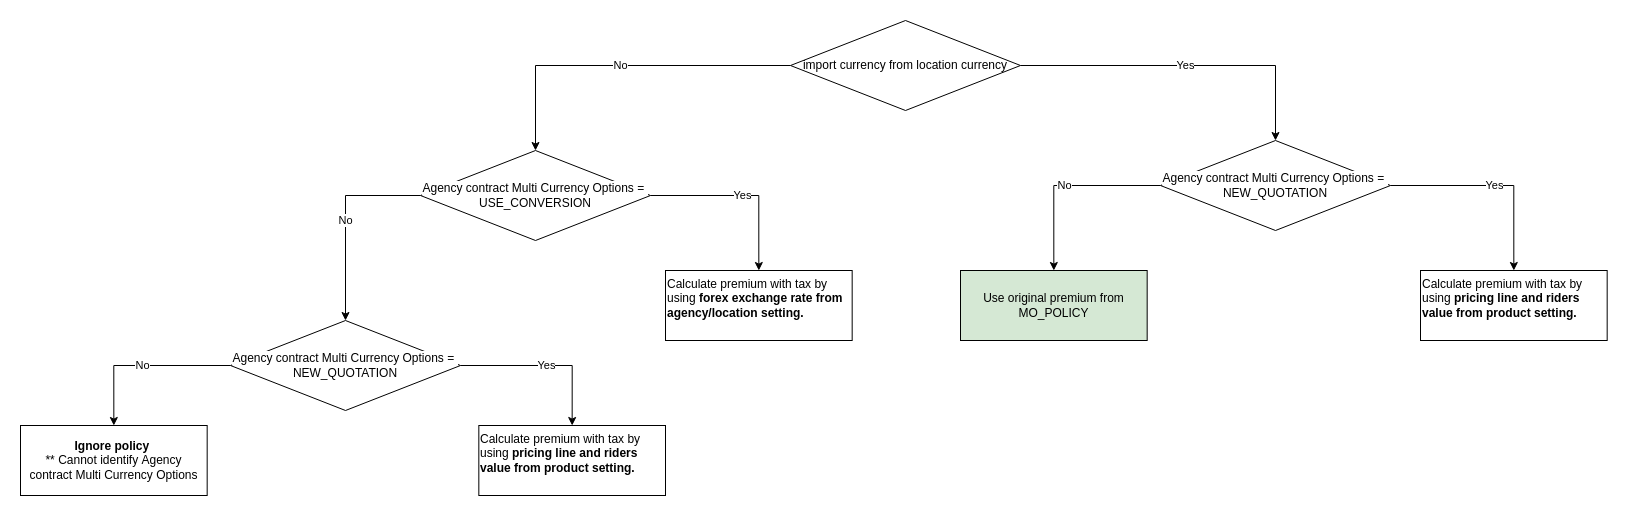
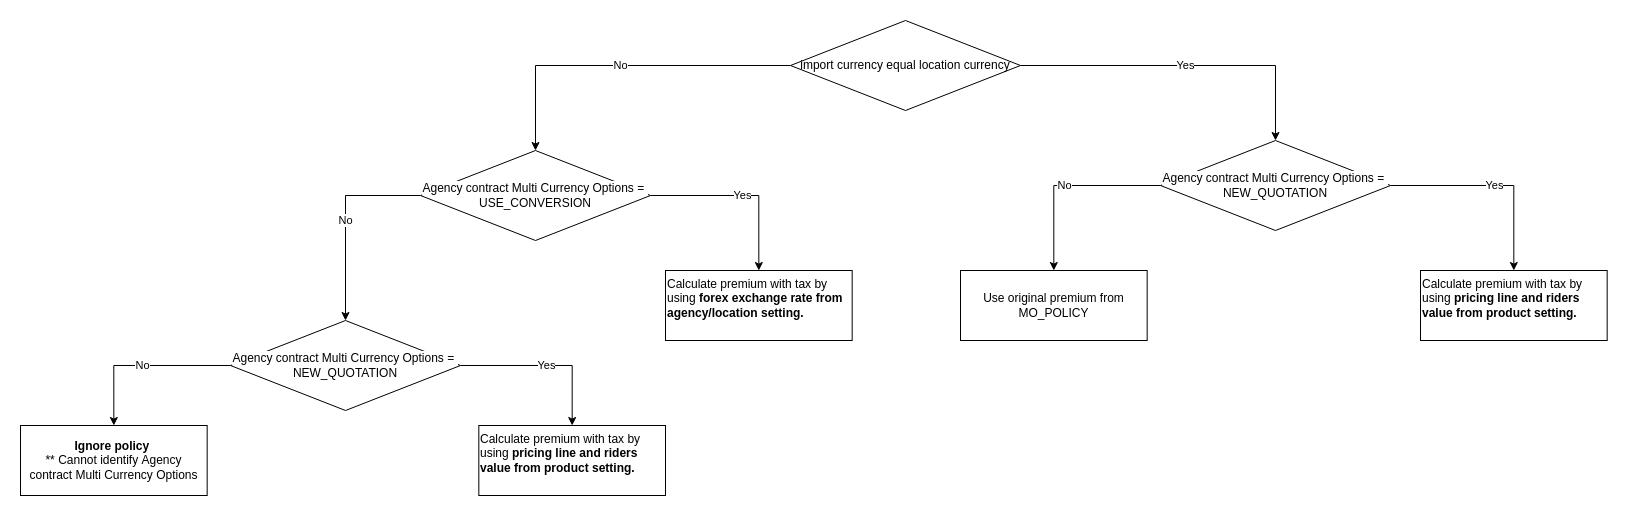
node "import currency from location currency": label "import currency from location currency" -> "import currency equal location currency"
node "Use original premium from MO_POLICY": fillcolor #d5e8d4 -> #ffffff
